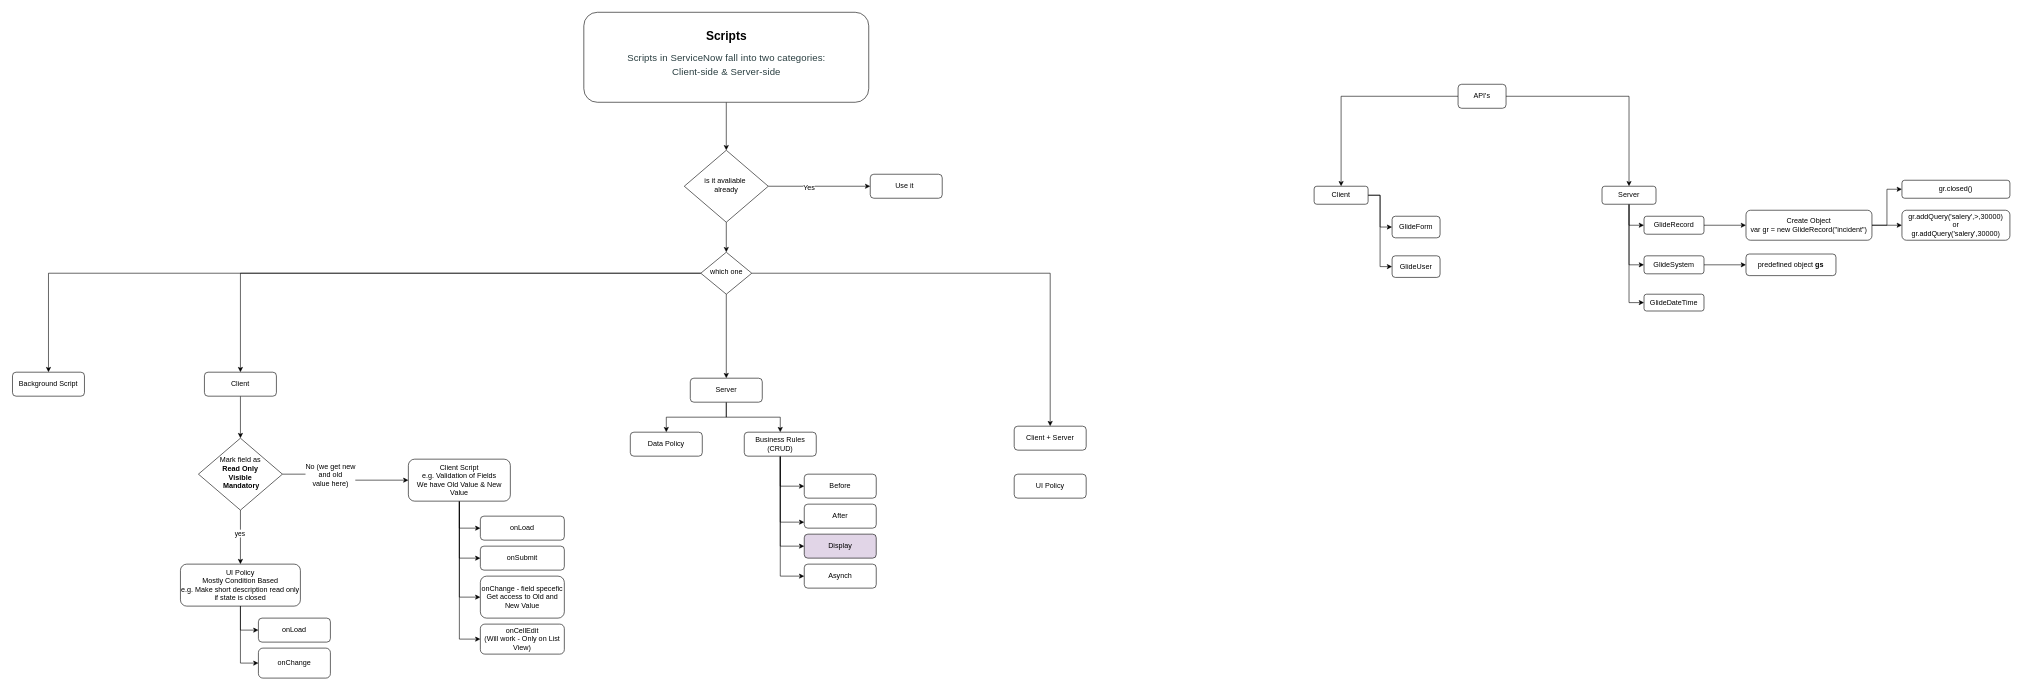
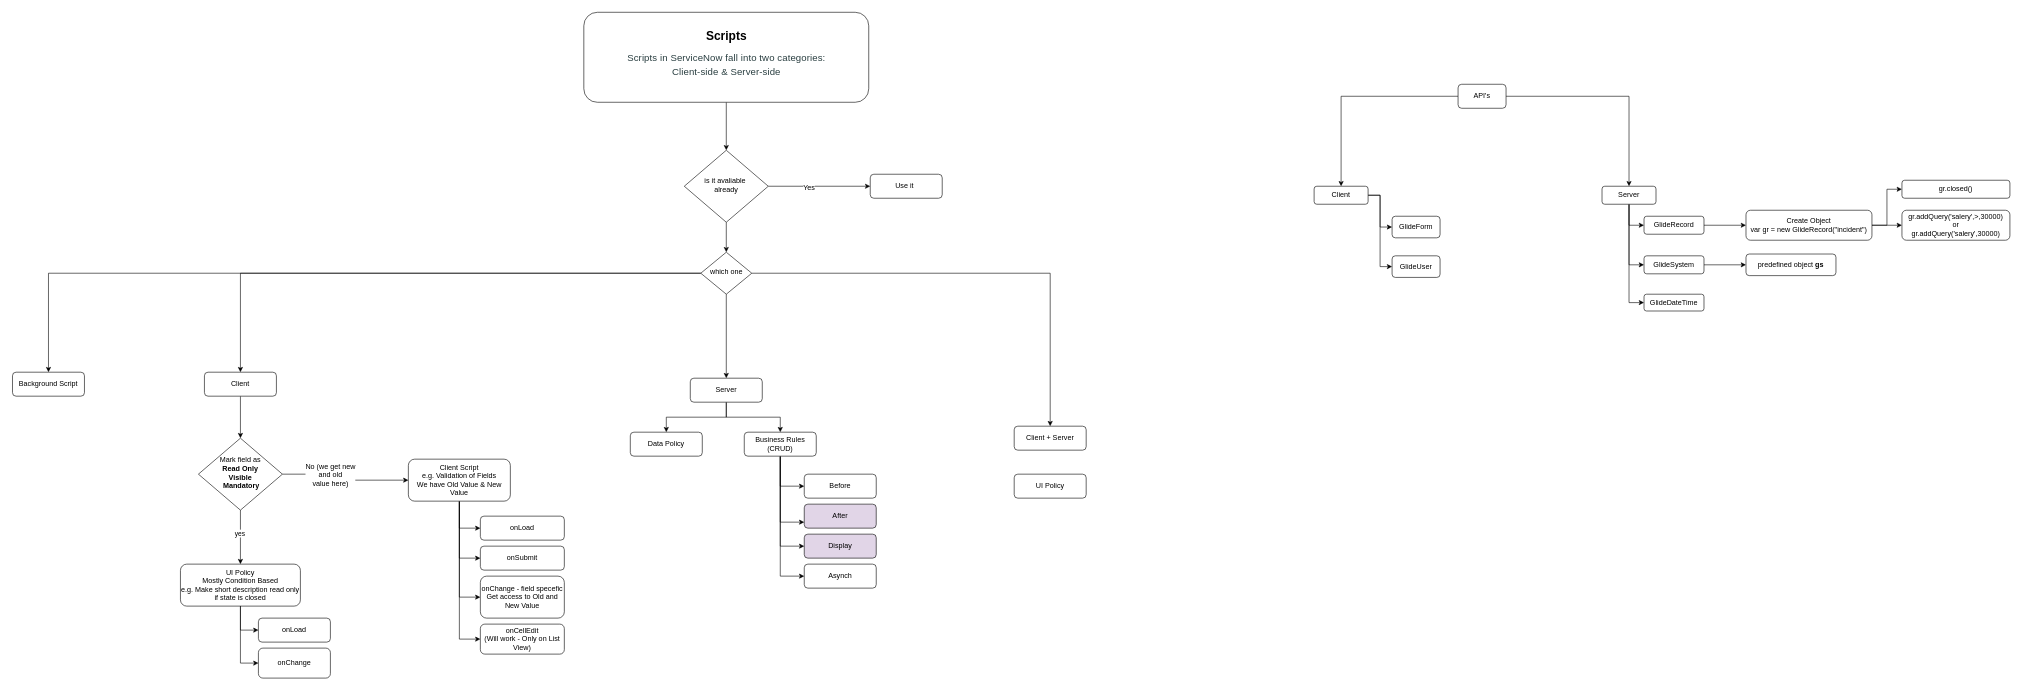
node "After": fillcolor #ffffff -> #e1d5e7
